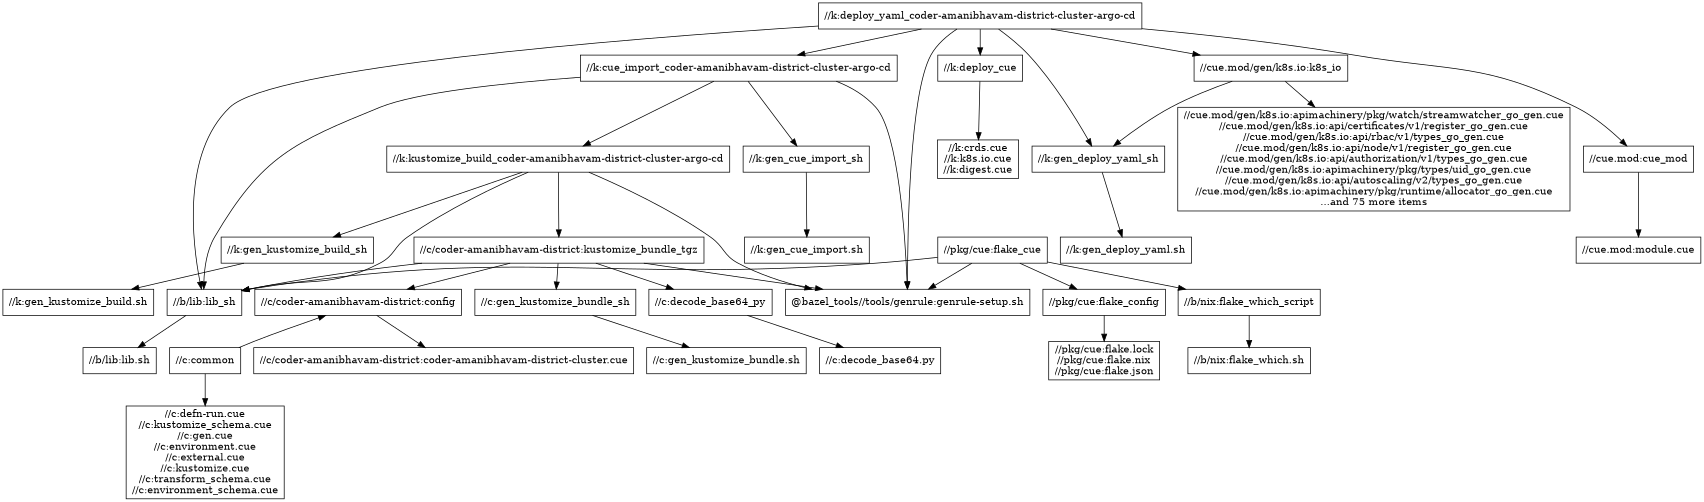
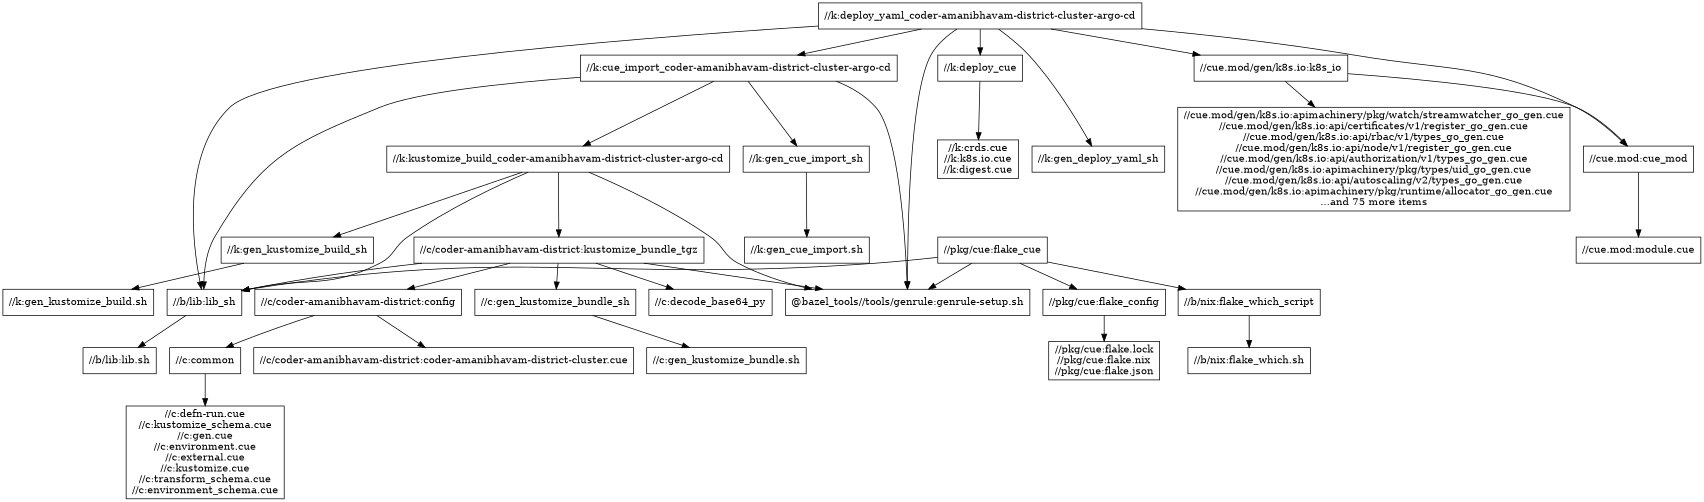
edge "//cue.mod/gen/k8s.io:k8s_io" -> "//k:gen_deploy_yaml_sh": now "//cue.mod/gen/k8s.io:k8s_io" -> "//cue.mod:cue_mod"
node "//k:gen_deploy_yaml.sh": removed
edge "//c:common" -> "//c/coder-amanibhavam-district:config": reversed
node "//c:decode_base64.py": removed
